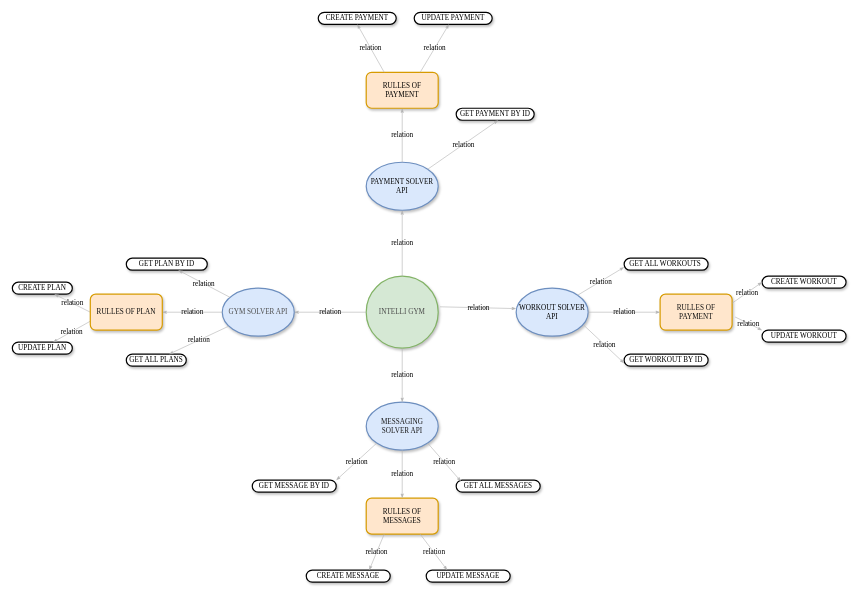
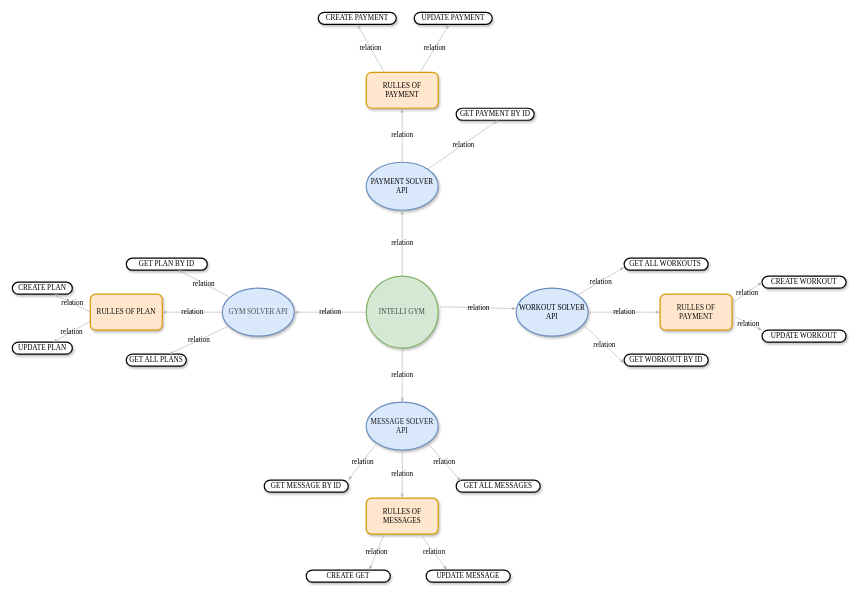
node "MESSAGING SOLVER API": label "MESSAGING SOLVER API" -> "MESSAGE SOLVER API"
node "GET MESSAGE BY ID": moved (294, 486) -> (306, 486)
node "CREATE MESSAGE": label "CREATE MESSAGE" -> "CREATE GET"
